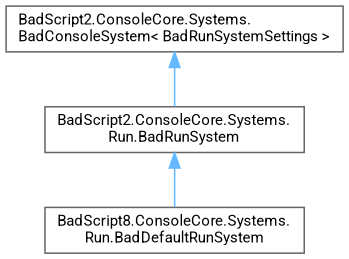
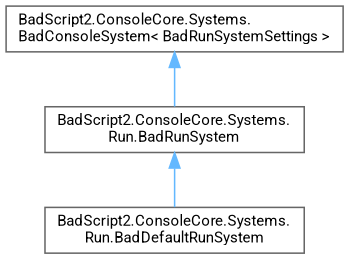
node "BadScript8.ConsoleCore.Systems. Run.BadDefaultRunSystem": label "BadScript8.ConsoleCore.Systems. Run.BadDefaultRunSystem" -> "BadScript2.ConsoleCore.Systems. Run.BadDefaultRunSystem"
